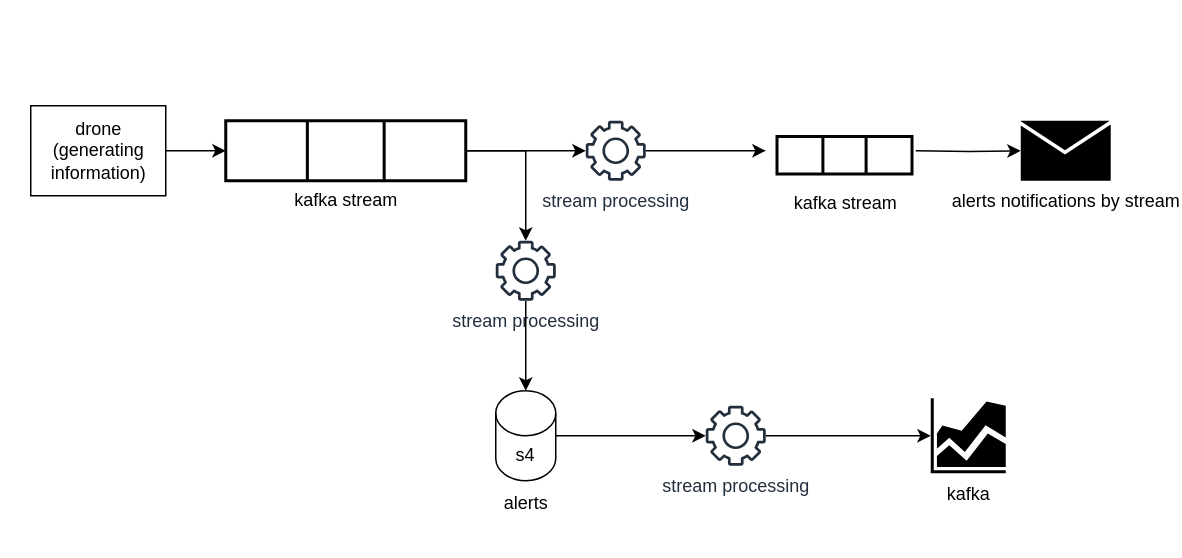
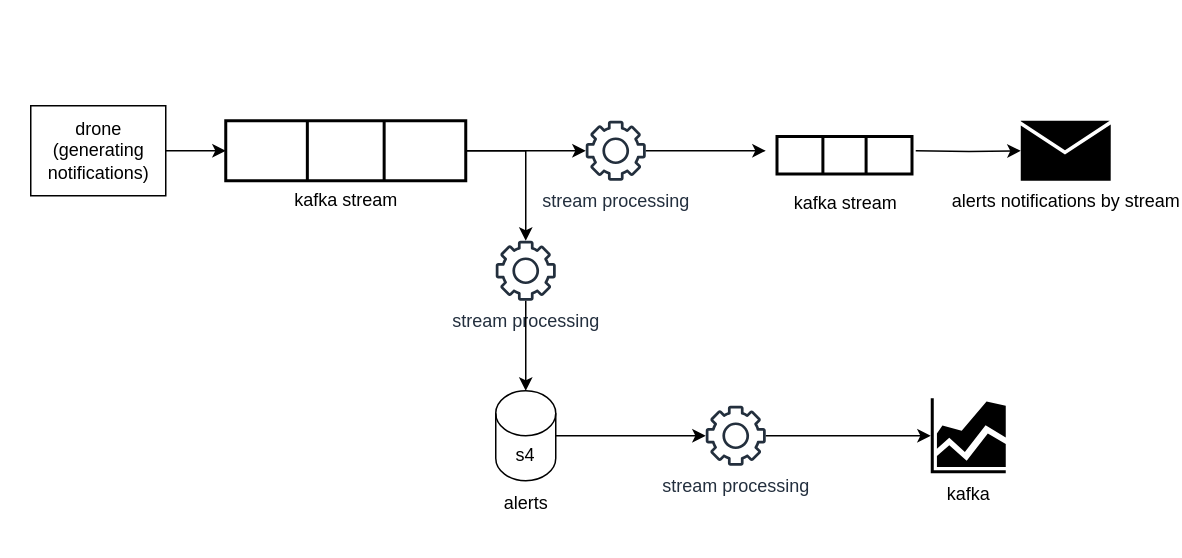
node "drone (generating information)": label "drone (generating information)" -> "drone (generating notifications)"
